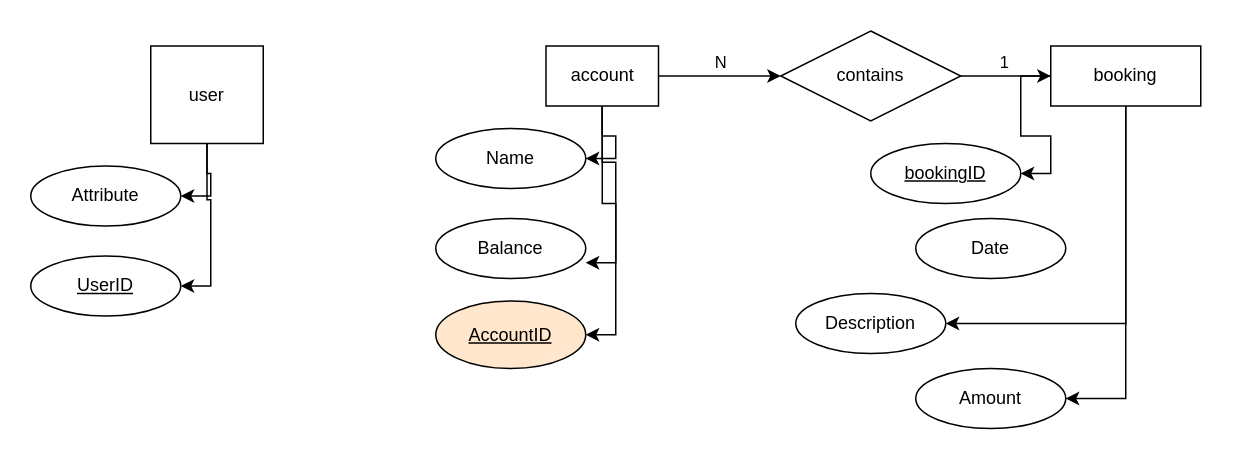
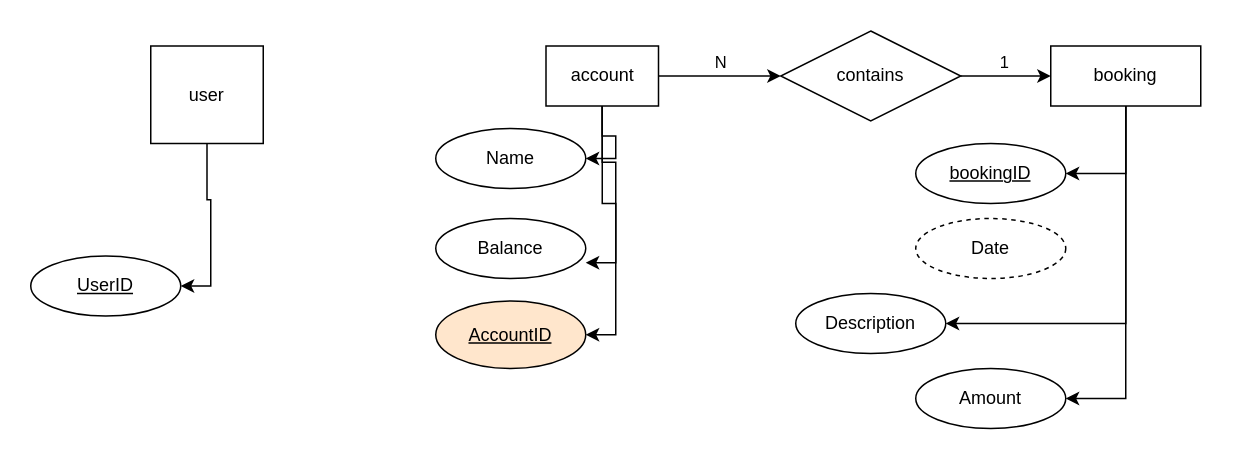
node "bookingID": moved (946, 173) -> (991, 173)
edge "user" -> "Attribute": removed
node "Attribute": removed
node "Date": style solid -> dashed
